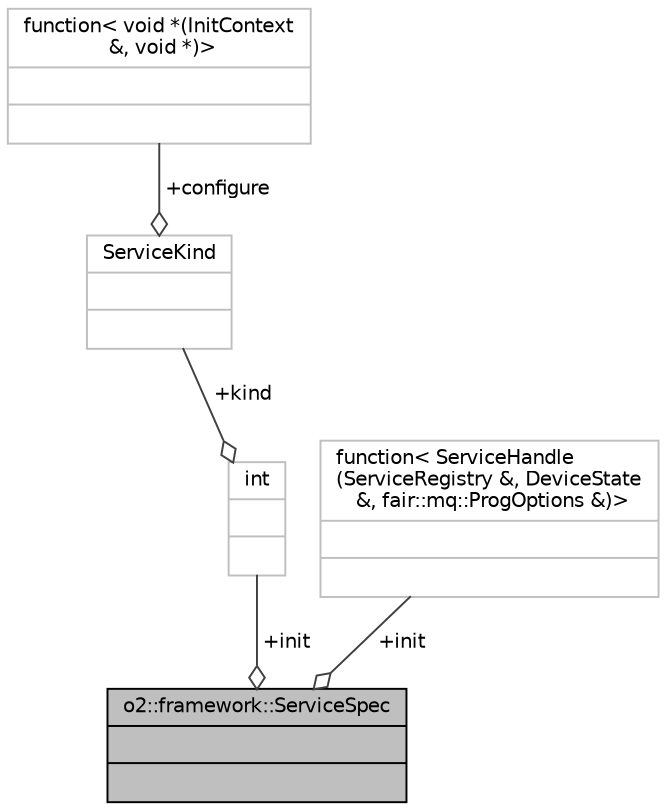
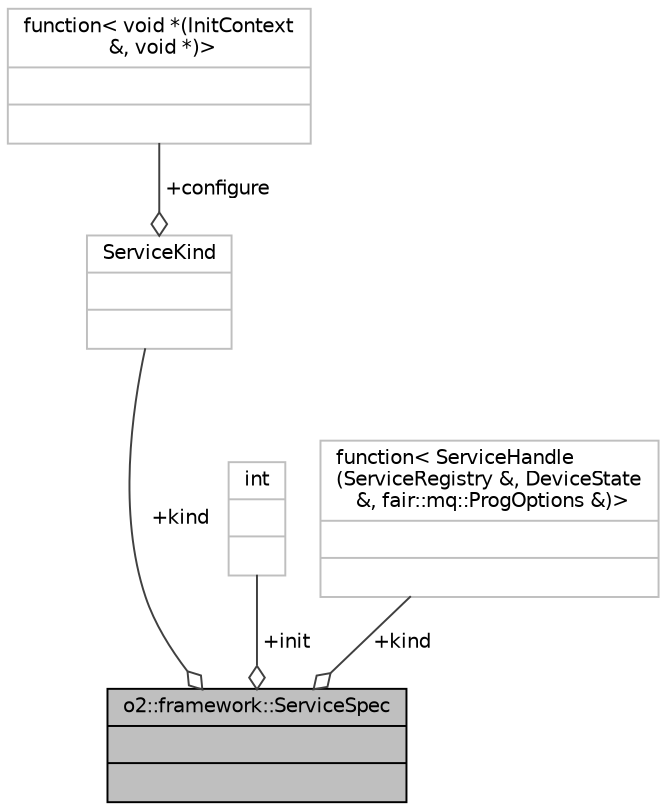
edge "ServiceKind" -> "int": now "ServiceKind" -> "o2::framework::ServiceSpec"
edge "function< ServiceHandle" -> "o2::framework::ServiceSpec": label " +init" -> " +kind"
